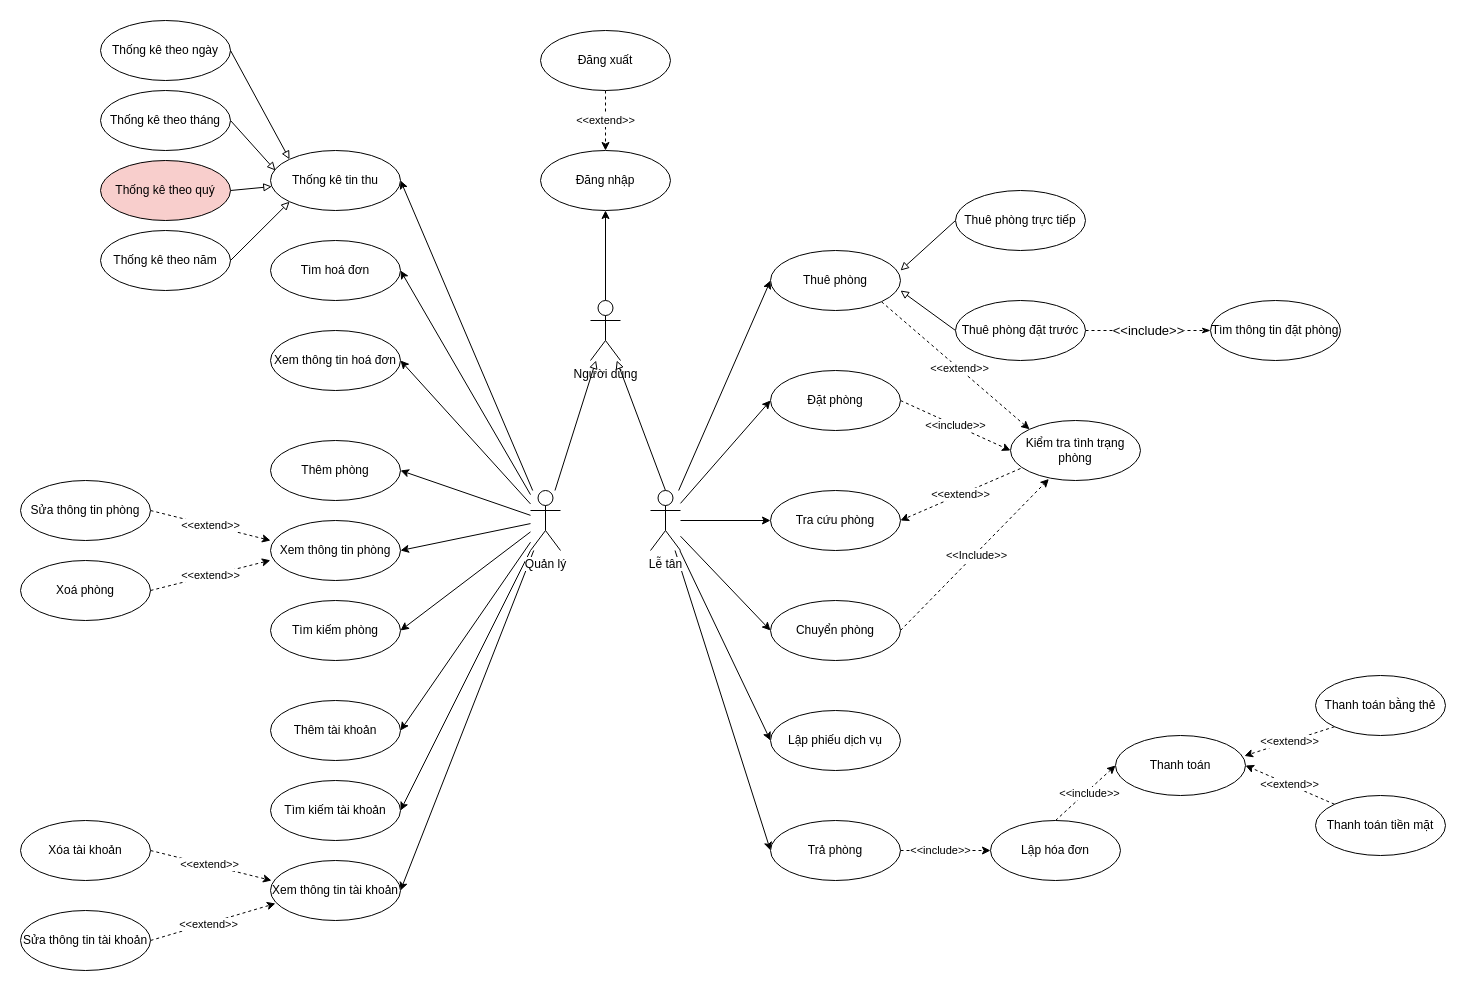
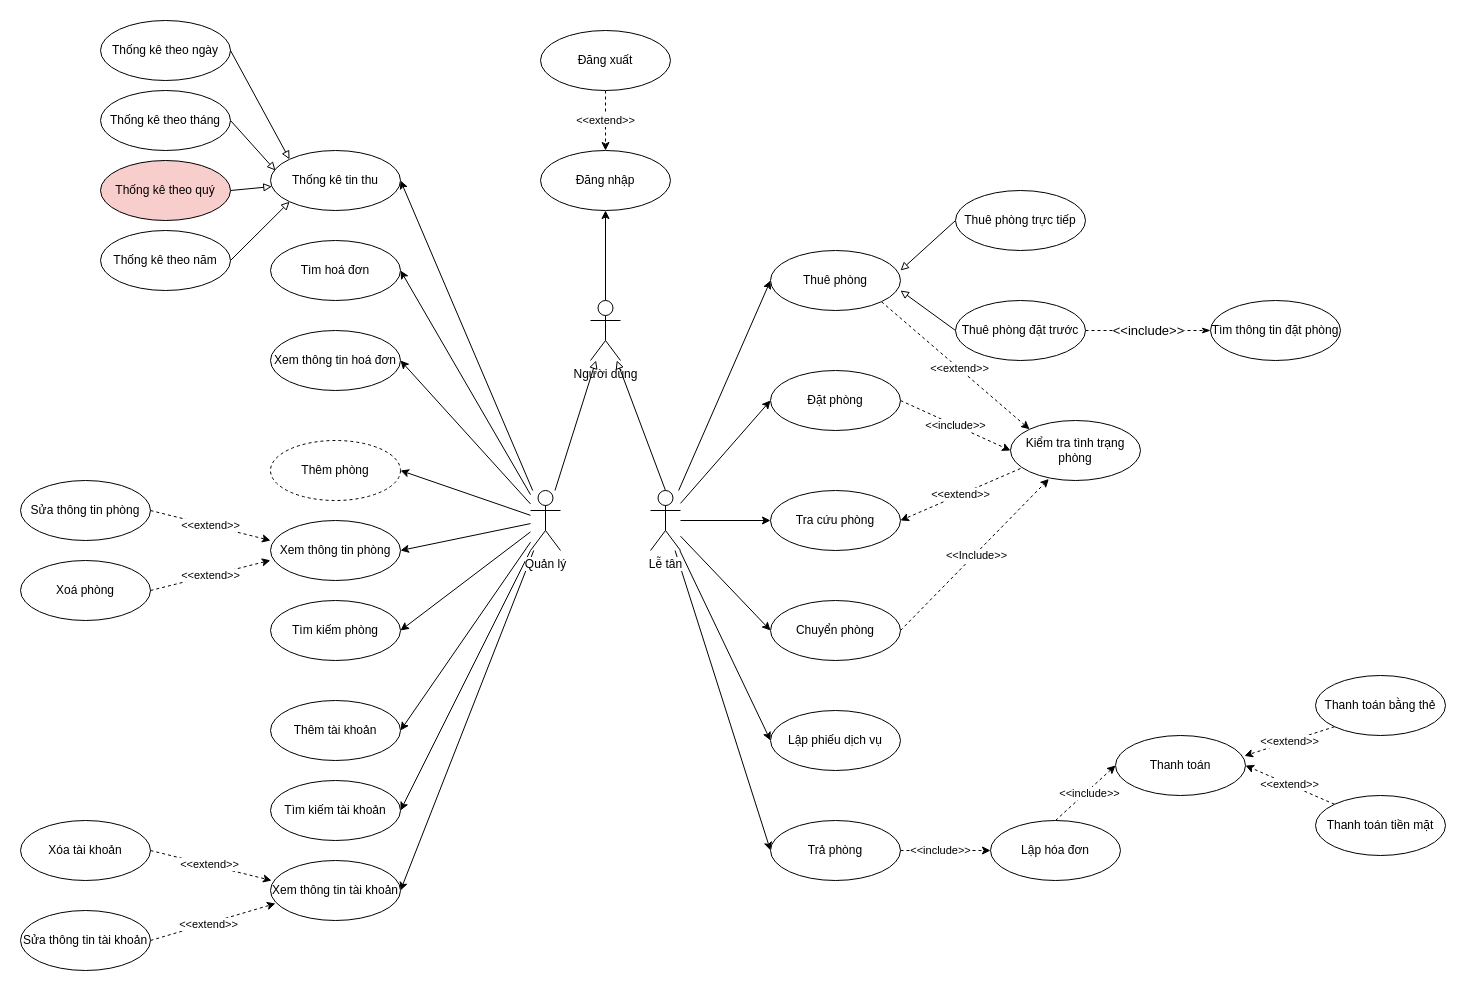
node "Thêm phòng": style solid -> dashed
